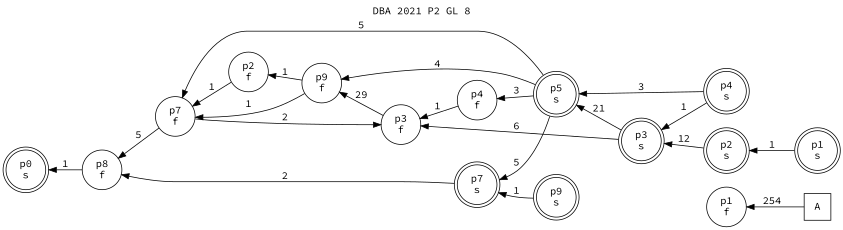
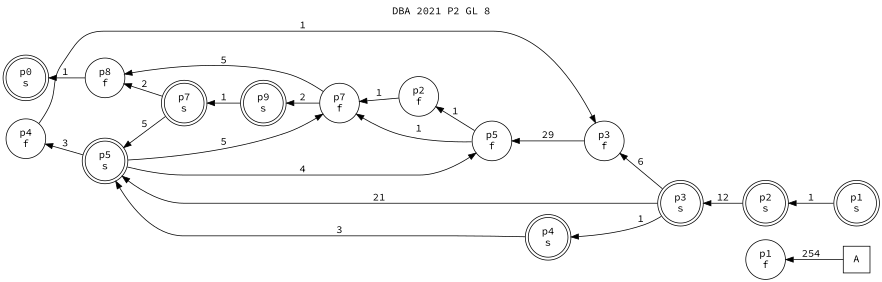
node "p9 f": label "p9 f" -> "p5 f"
edge "p4 s" -> "p3 s": reversed
edge "p7 f" -> "p3 f": now "p7 f" -> "p9 s"
edge "p5 s" -> "p7 s": reversed
